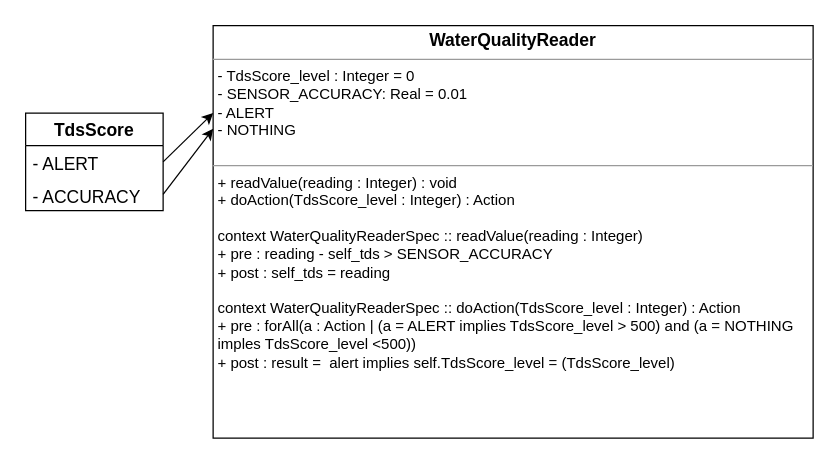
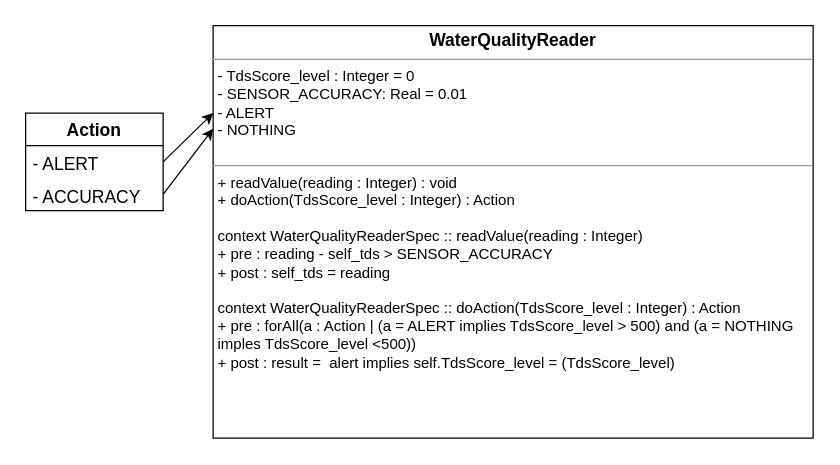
node "TdsScore": label "TdsScore" -> "Action"
